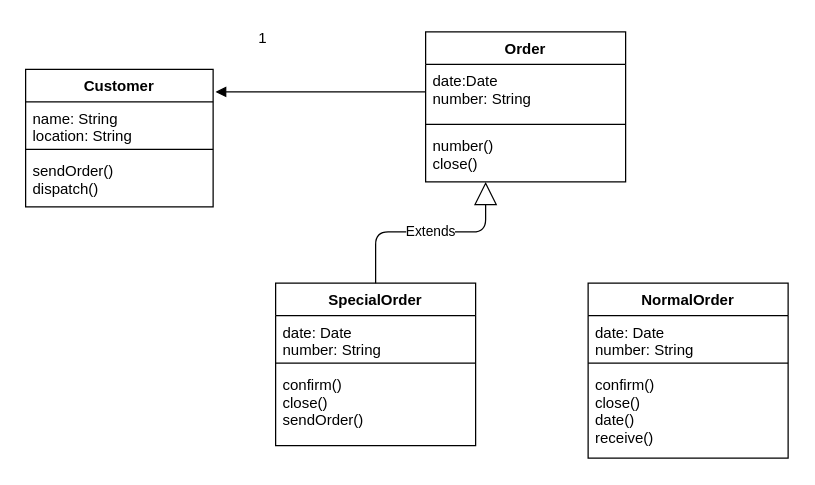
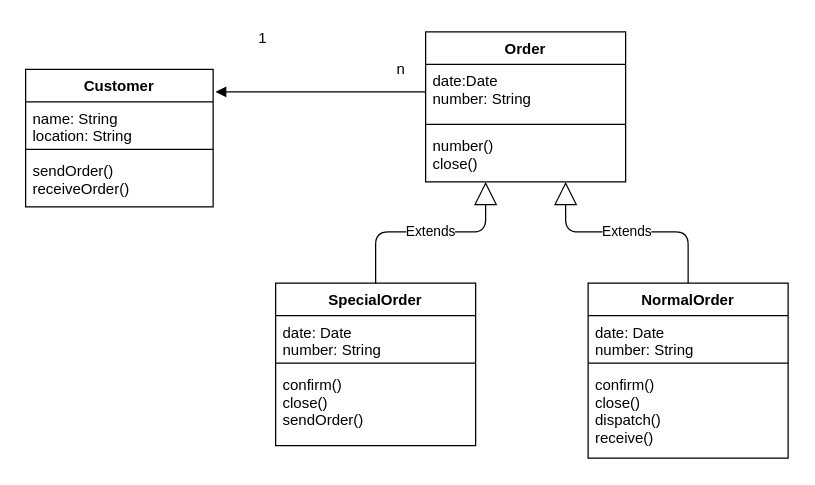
node "n": added
node "sendOrder() dispatch()": label "sendOrder() dispatch()" -> "sendOrder() receiveOrder()"
edge "NormalOrder" -> "number() close()": added, label "Extends"
node "confirm() close() date() receive()": label "confirm() close() date() receive()" -> "confirm() close() dispatch() receive()"
